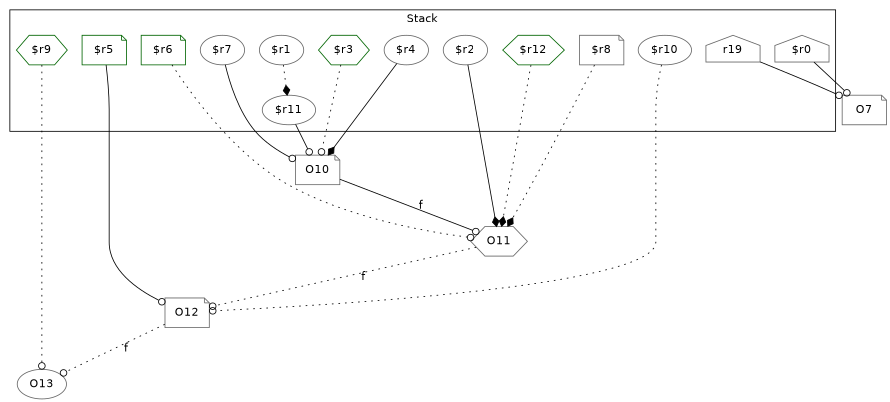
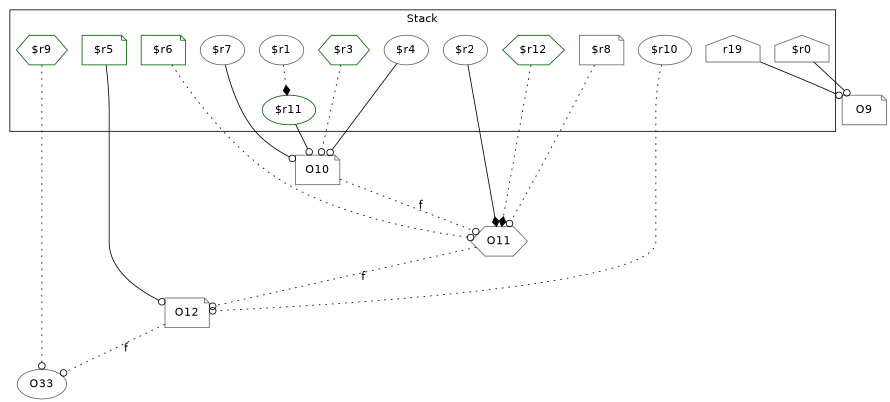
edge "$r4" -> "O10": arrowhead diamond -> odot
node "$r11": color gray40 -> darkgreen
node "O7": label "O7" -> "O9"
edge "$r8" -> "O11": arrowhead diamond -> odot
edge "O10" -> "O11": style solid -> dotted
node "O13": label "O13" -> "O33"
